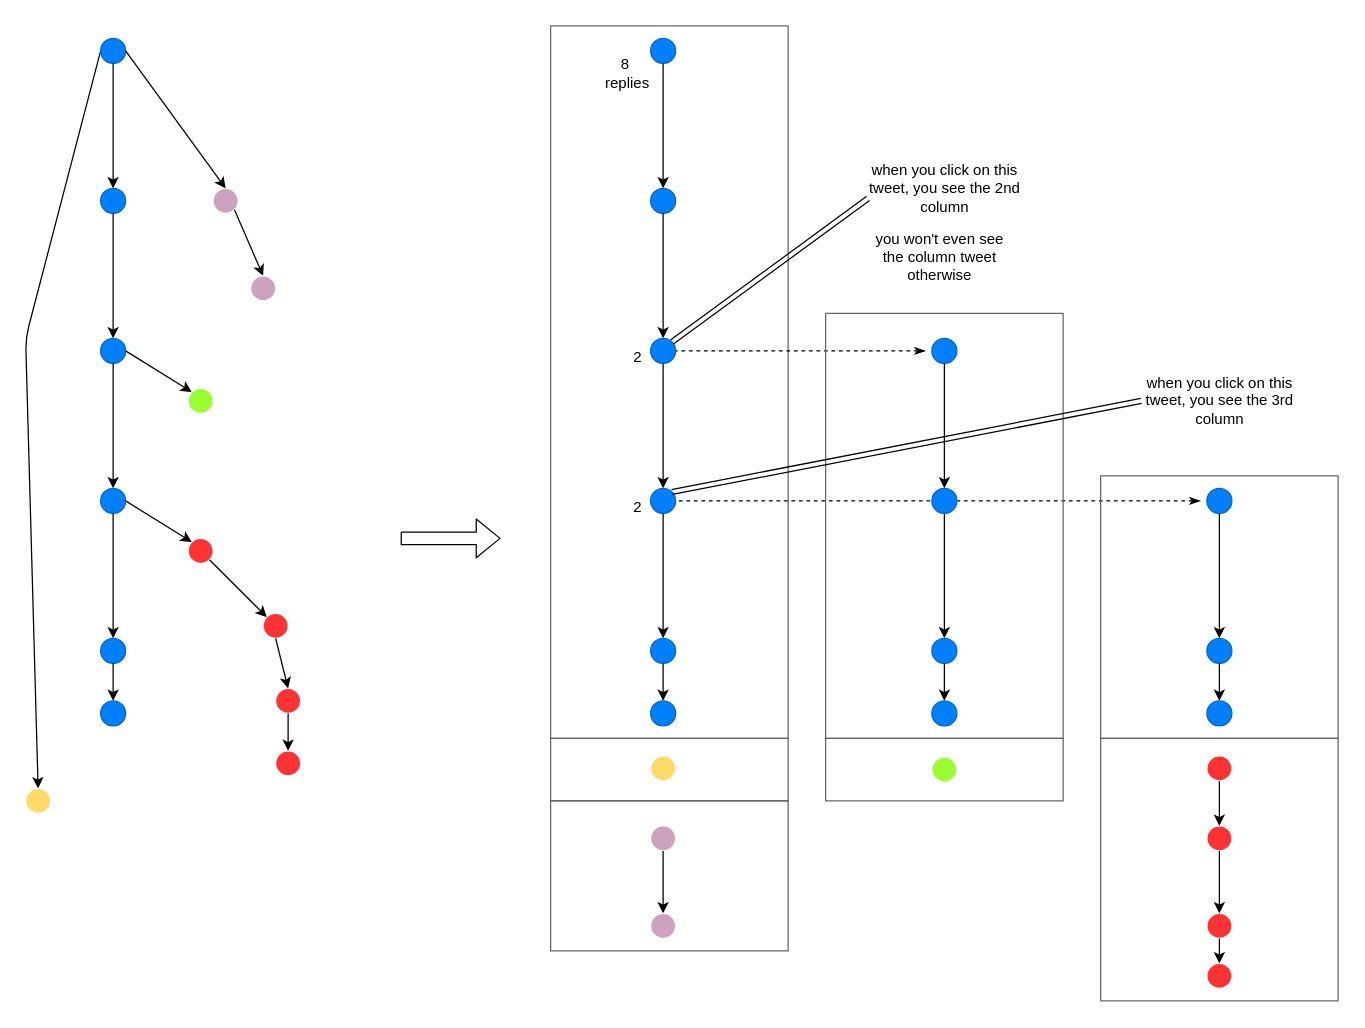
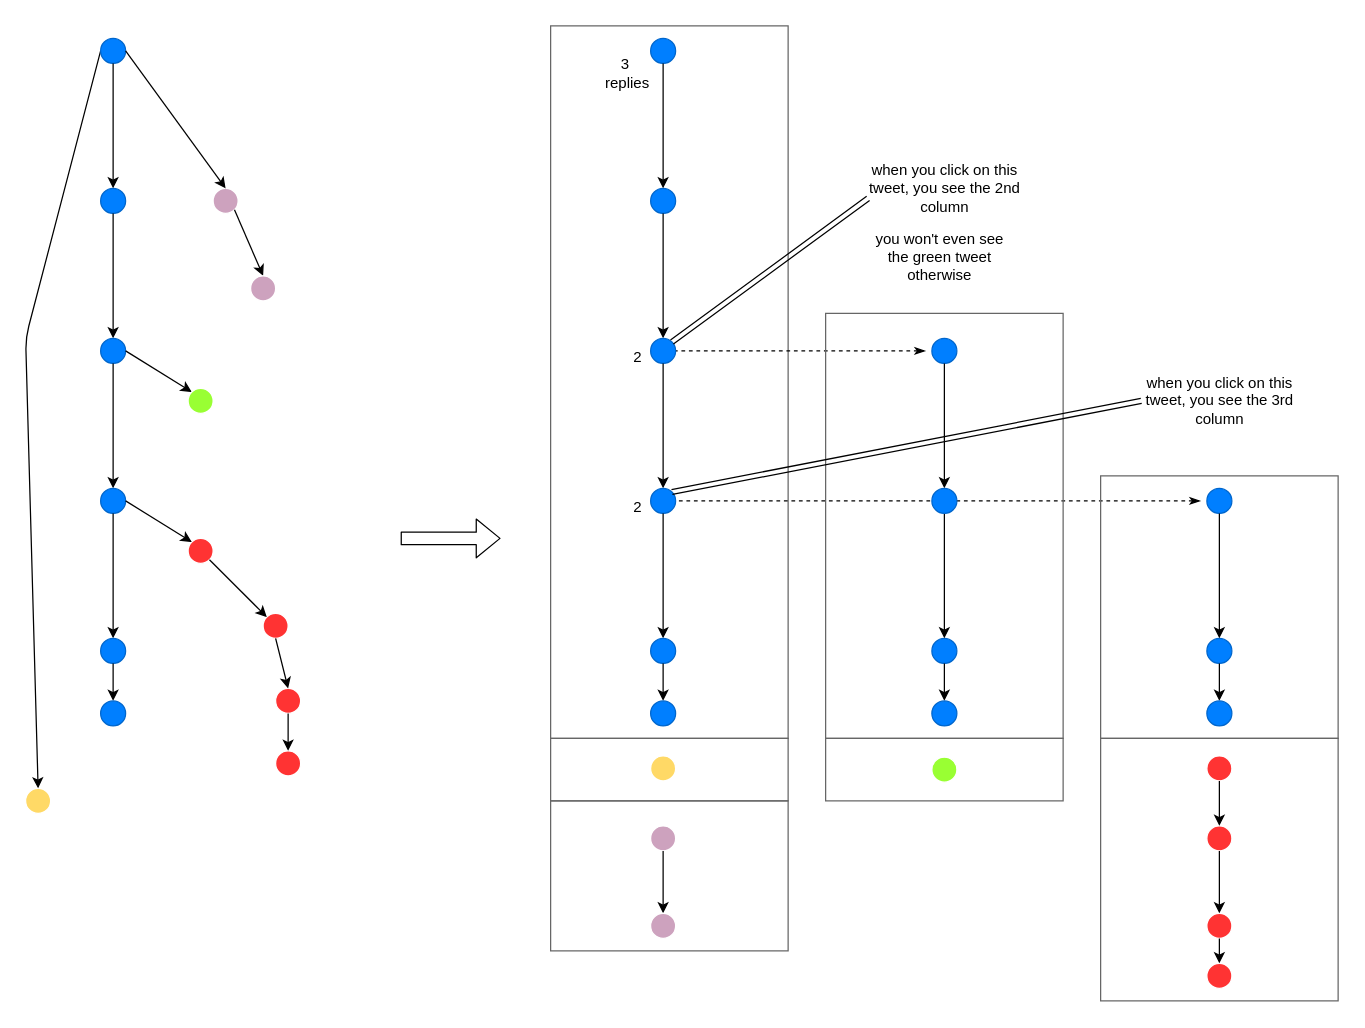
node "8 replies": label "8 replies" -> "3 replies"
node "you won't even see the column tweet otherwise": label "you won't even see the column tweet otherwise" -> "you won't even see the green tweet otherwise"
